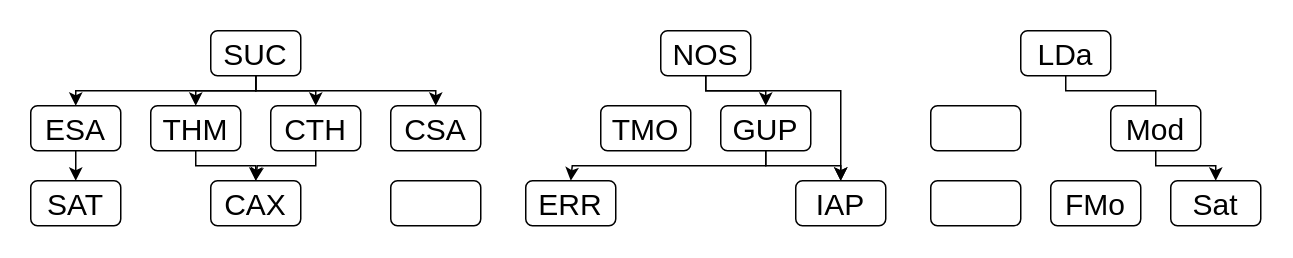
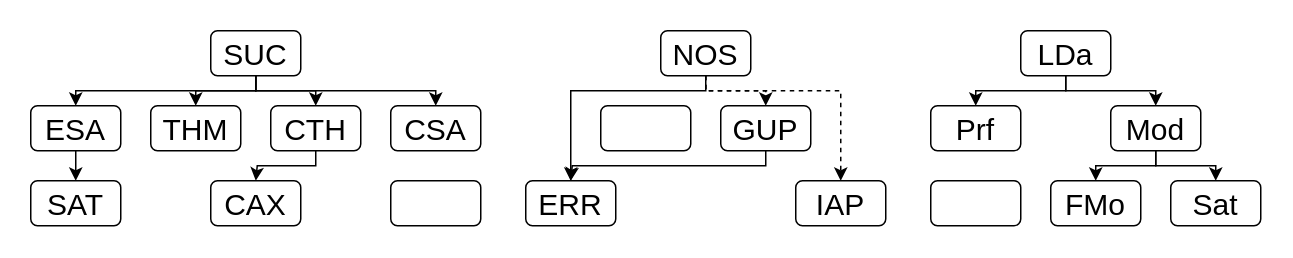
edge "NOS" -> "ERR": added
edge "NOS" -> "IAP": style solid -> dashed
edge "LDa" -> "Prf": added
edge "LDa" -- "Mod": arrowhead none -> classic
edge "NOS" -> "GUP": style solid -> dashed
node "TMO": removed
node "Prf": added
edge "THM" -> "CAX": removed
edge "GUP" -> "IAP": removed
edge "Mod" -> "FMo": added
